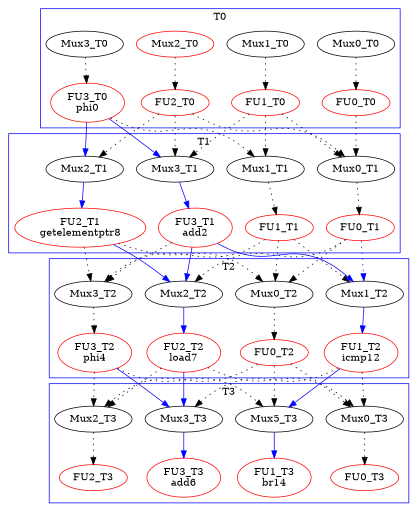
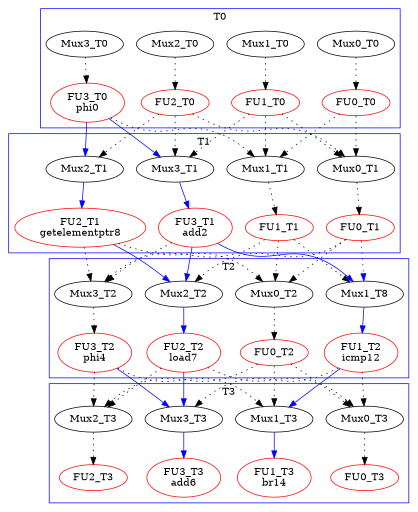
node "Mux2_T0": color red -> black
edge "FU0_T0" -> "Mux1_T1": added
node "Mux1_T2": label "Mux1_T2" -> "Mux1_T8"
node "Mux5_T3": label "Mux5_T3" -> "Mux1_T3"
